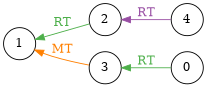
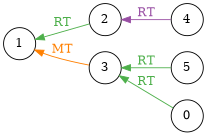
node "5": added
